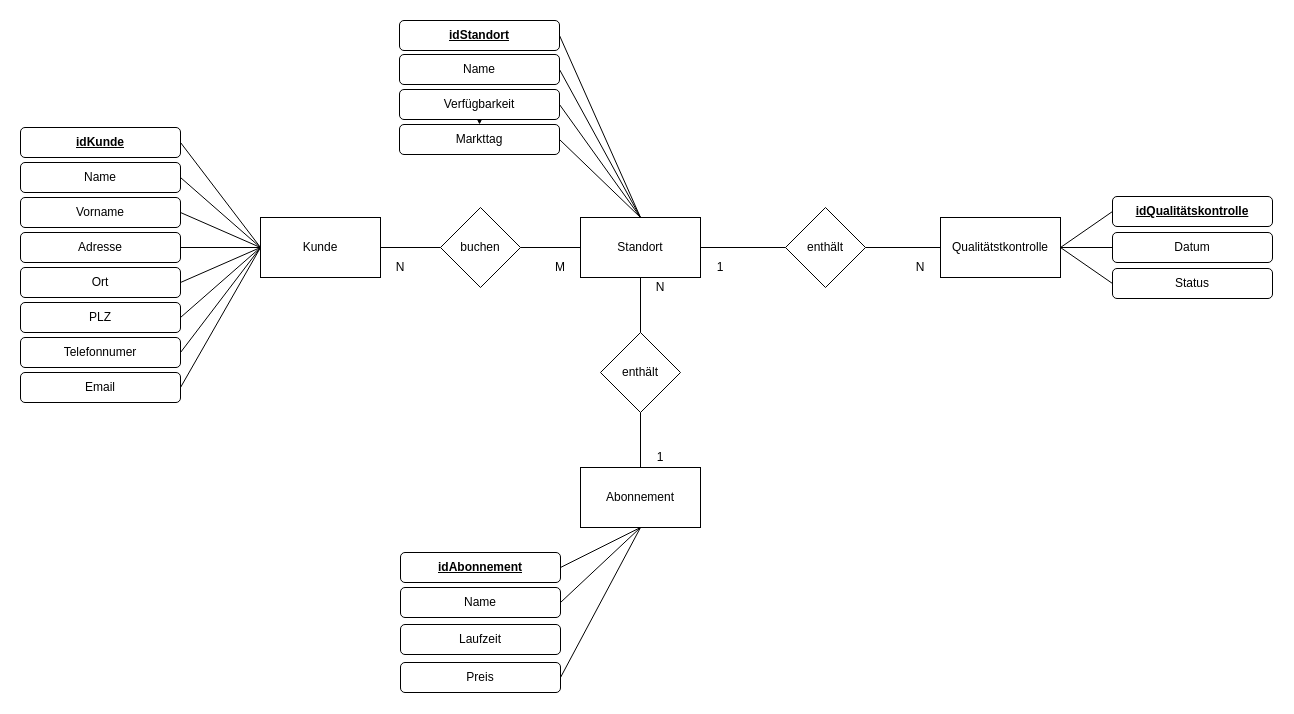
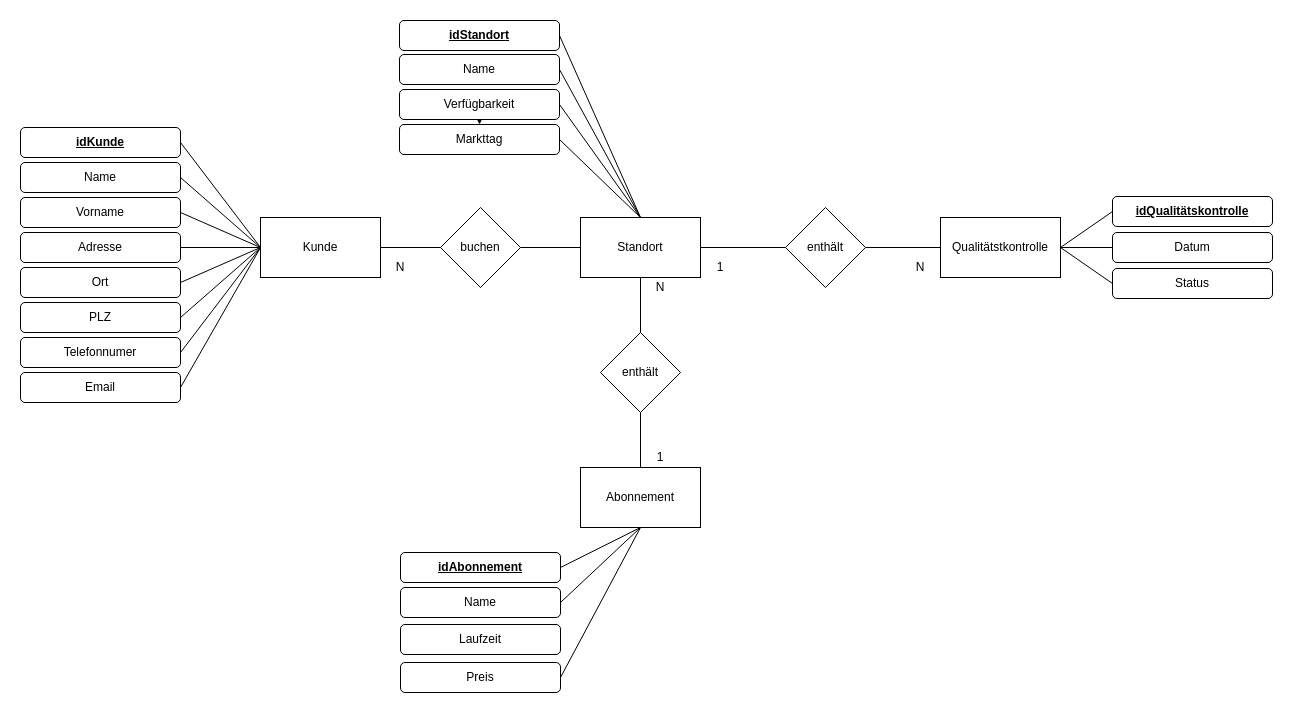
node "M": removed
